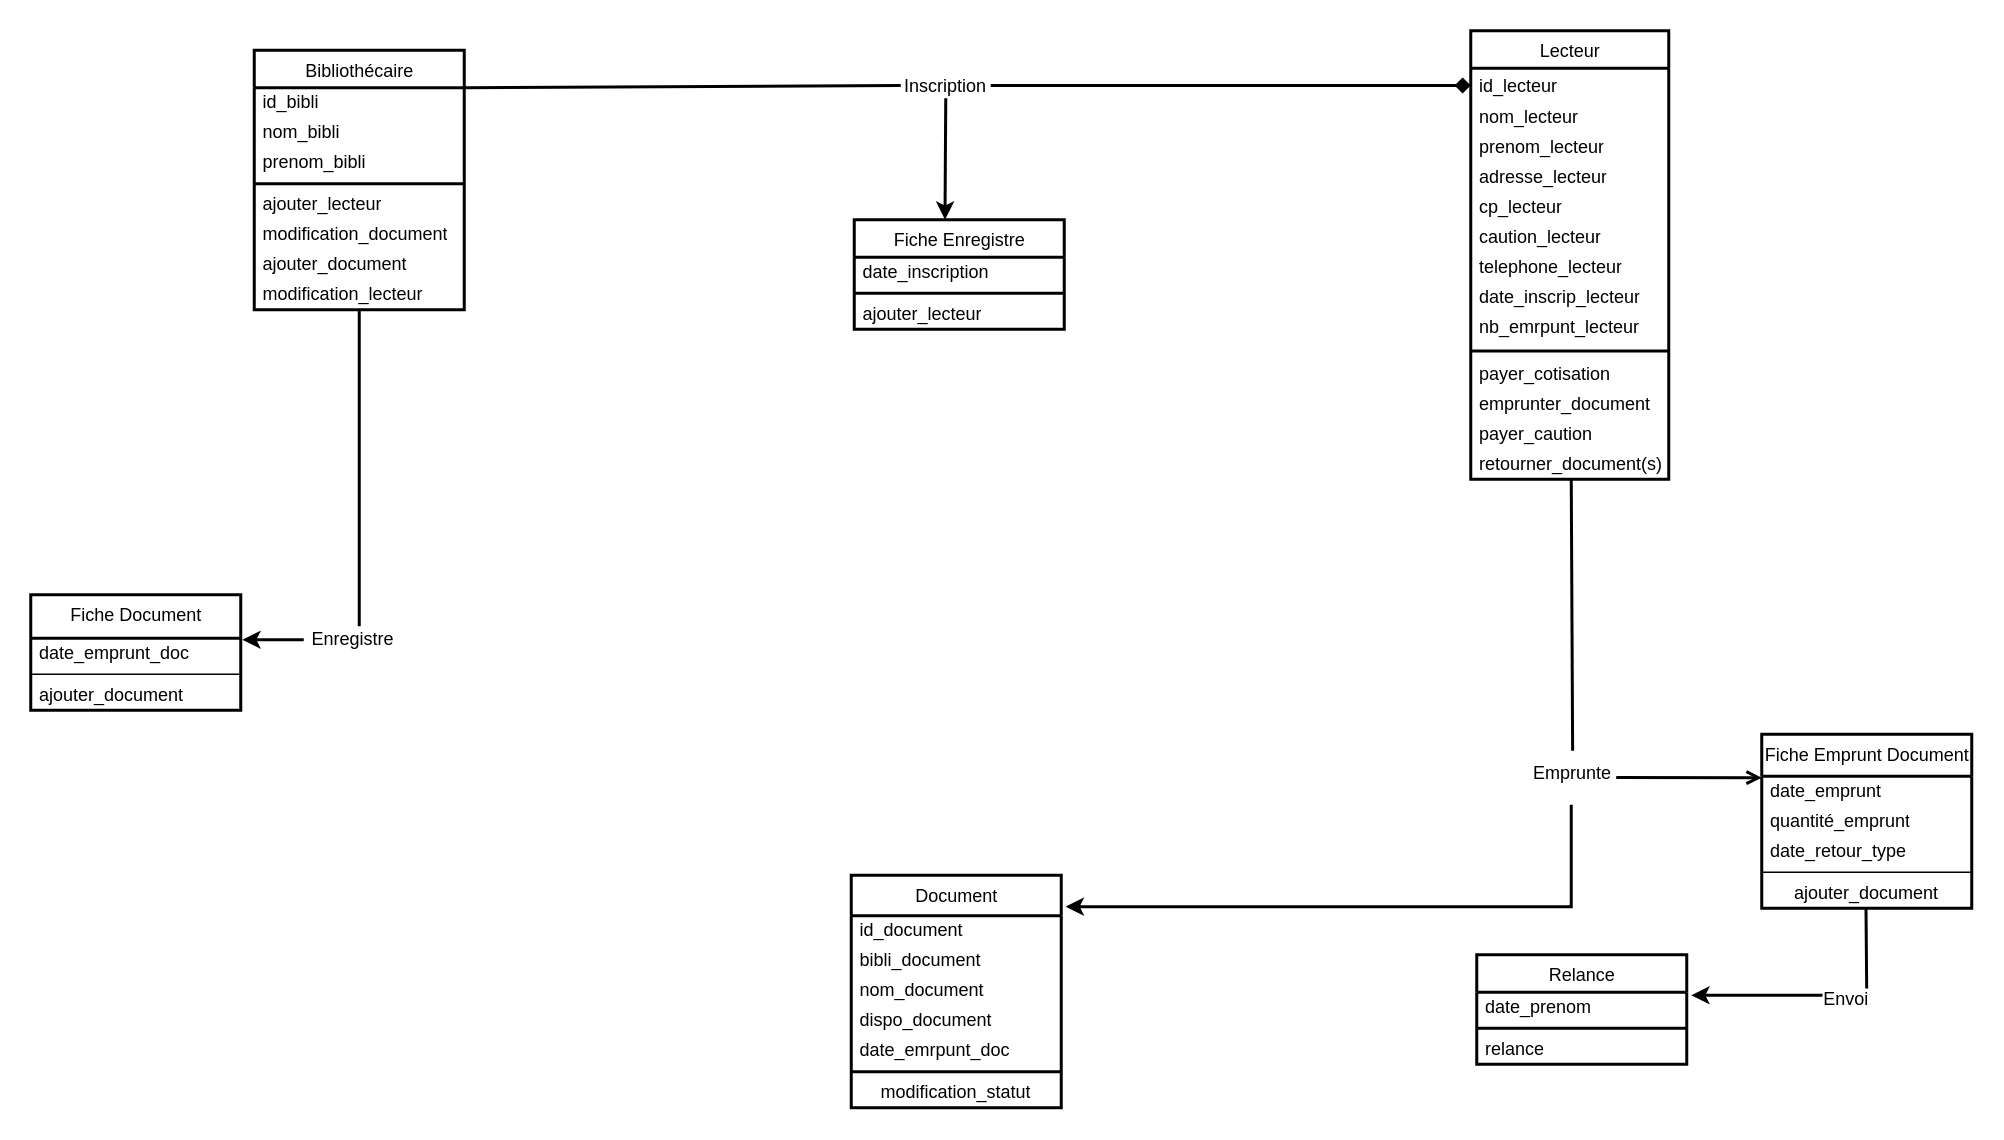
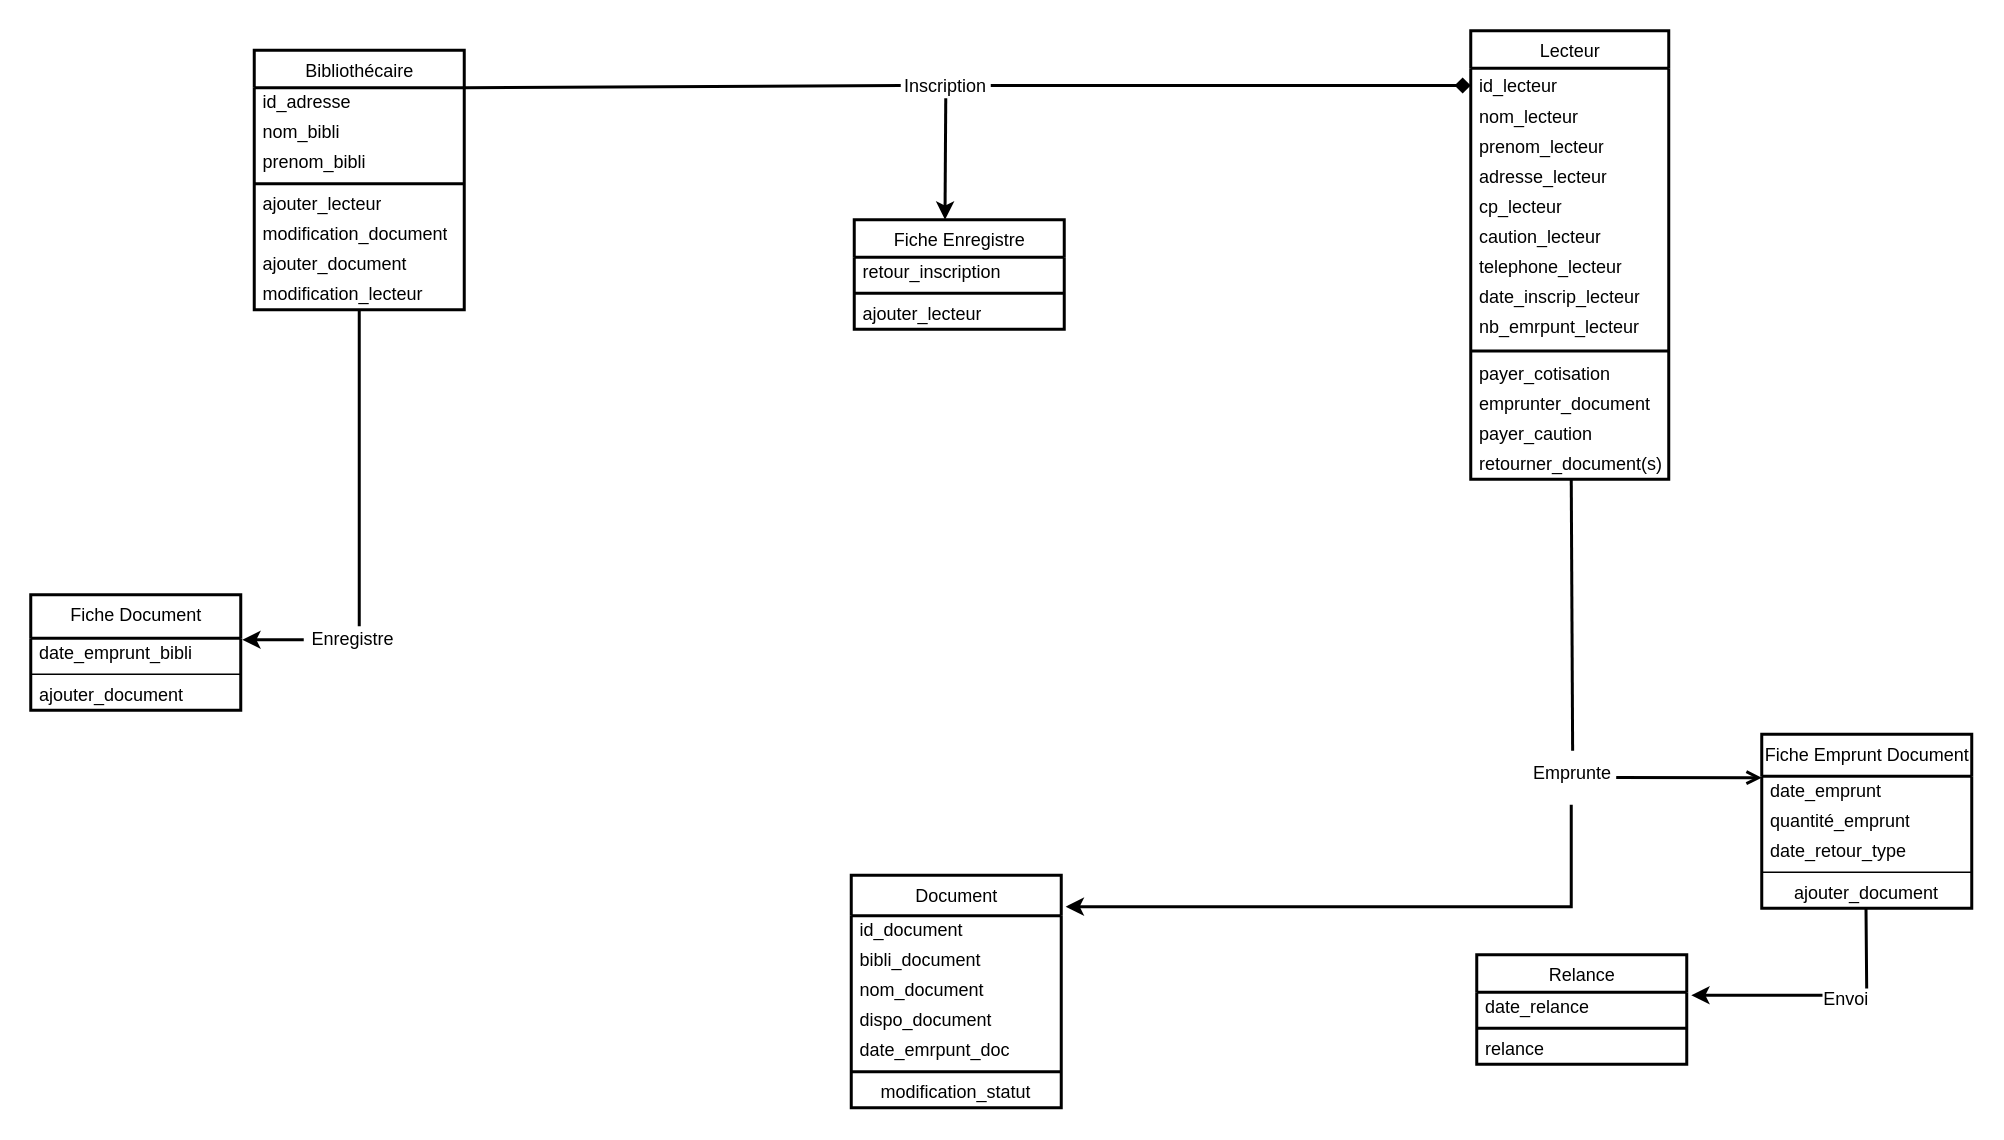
node "id_bibli": label "id_bibli" -> "id_adresse"
node "date_inscription": label "date_inscription" -> "retour_inscription"
node "date_emprunt_doc": label "date_emprunt_doc" -> "date_emprunt_bibli"
node "date_prenom": label "date_prenom" -> "date_relance"
